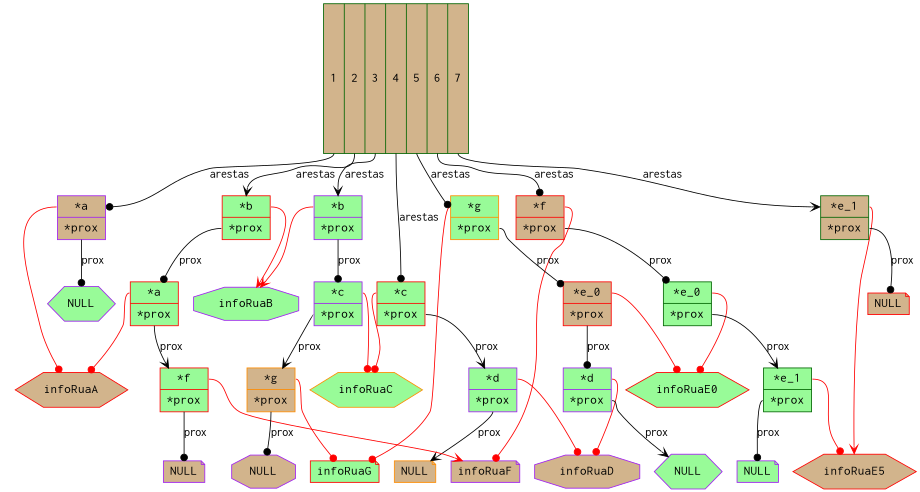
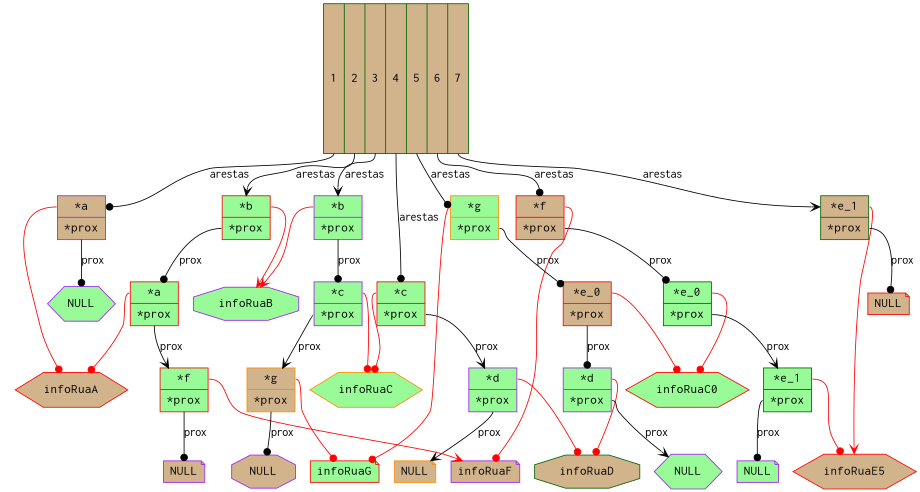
node "infoRuaE0": label "infoRuaE0" -> "infoRuaC0"
node "infoRuaD": color purple -> darkgreen
